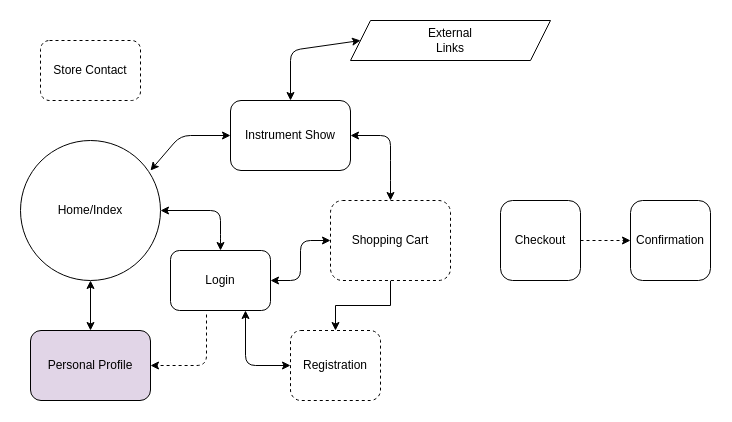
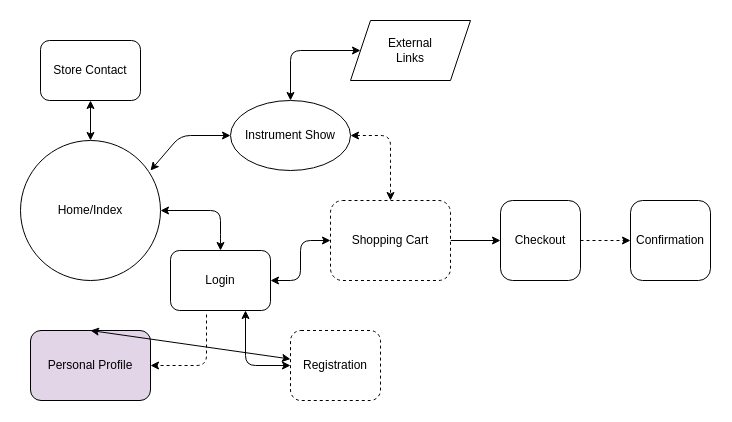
node "External Links": size 200x40 -> 120x60
node "Store Contact": style dashed -> solid
edge "Store Contact" -- "Home/Index": added
node "Instrument Show": shape rounded rectangle -> ellipse
edge "Instrument Show" -- "Shopping Cart": style solid -> dashed
edge "Home/Index" -- "Personal Profile": now "Registration" -- "Personal Profile"
edge "Shopping Cart" -> "Registration": now "Shopping Cart" -> "Checkout"
